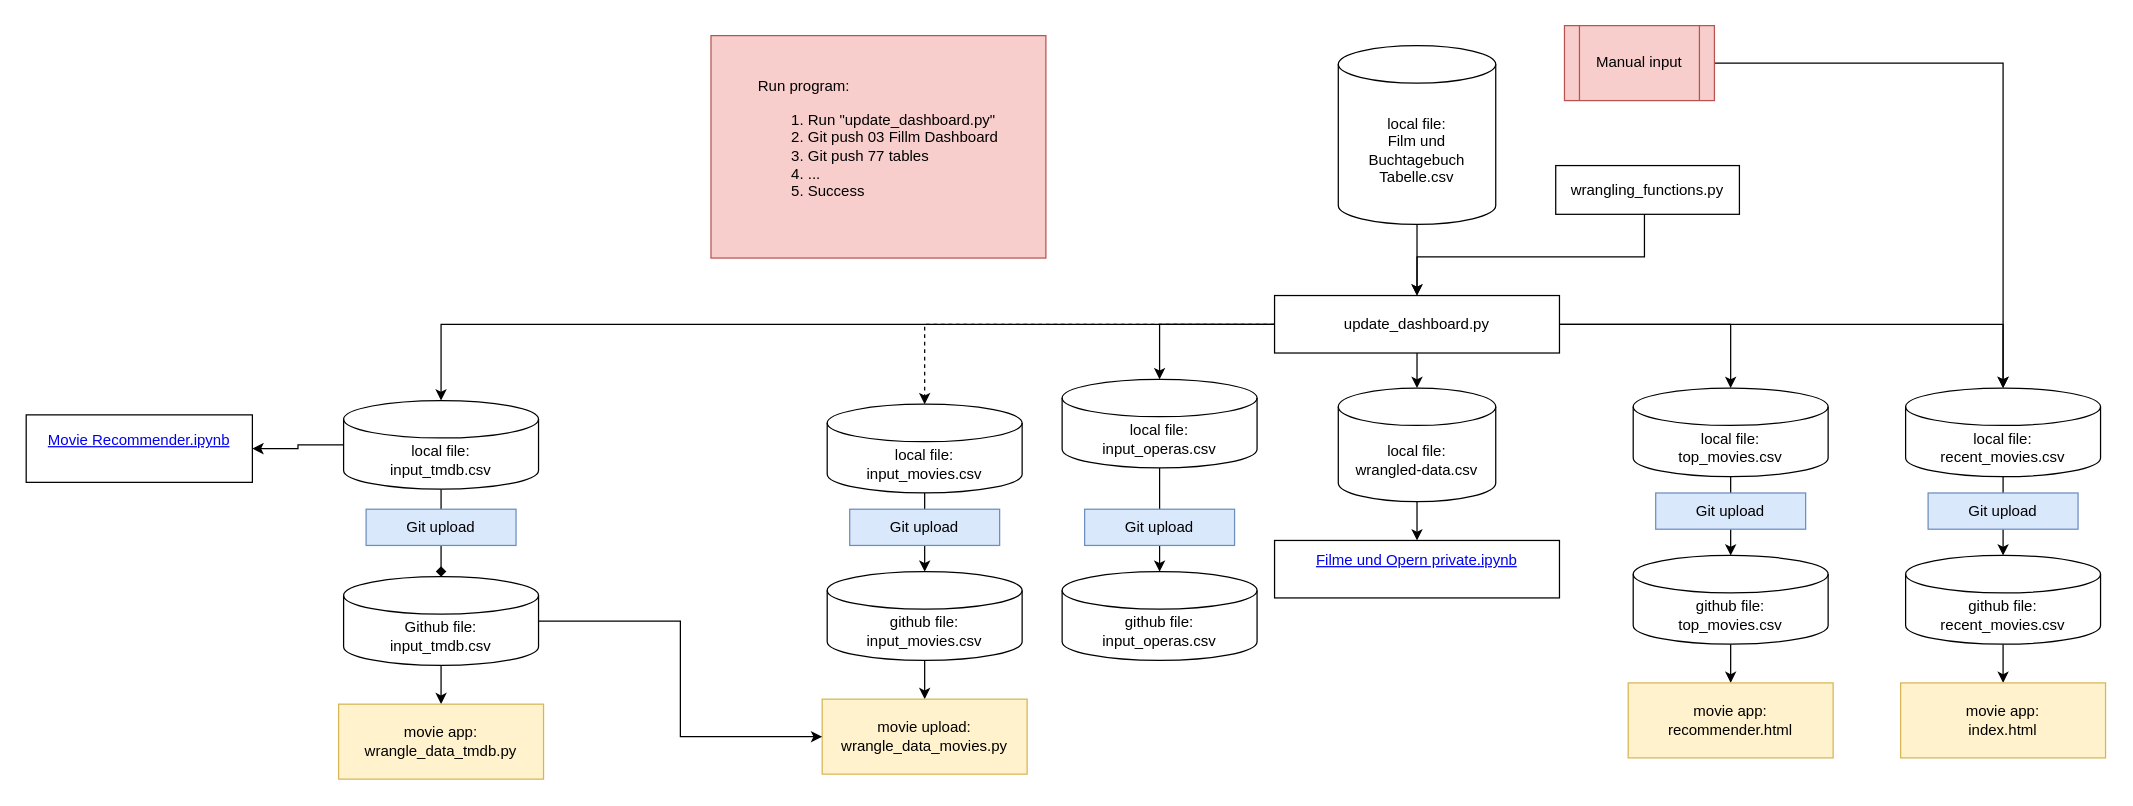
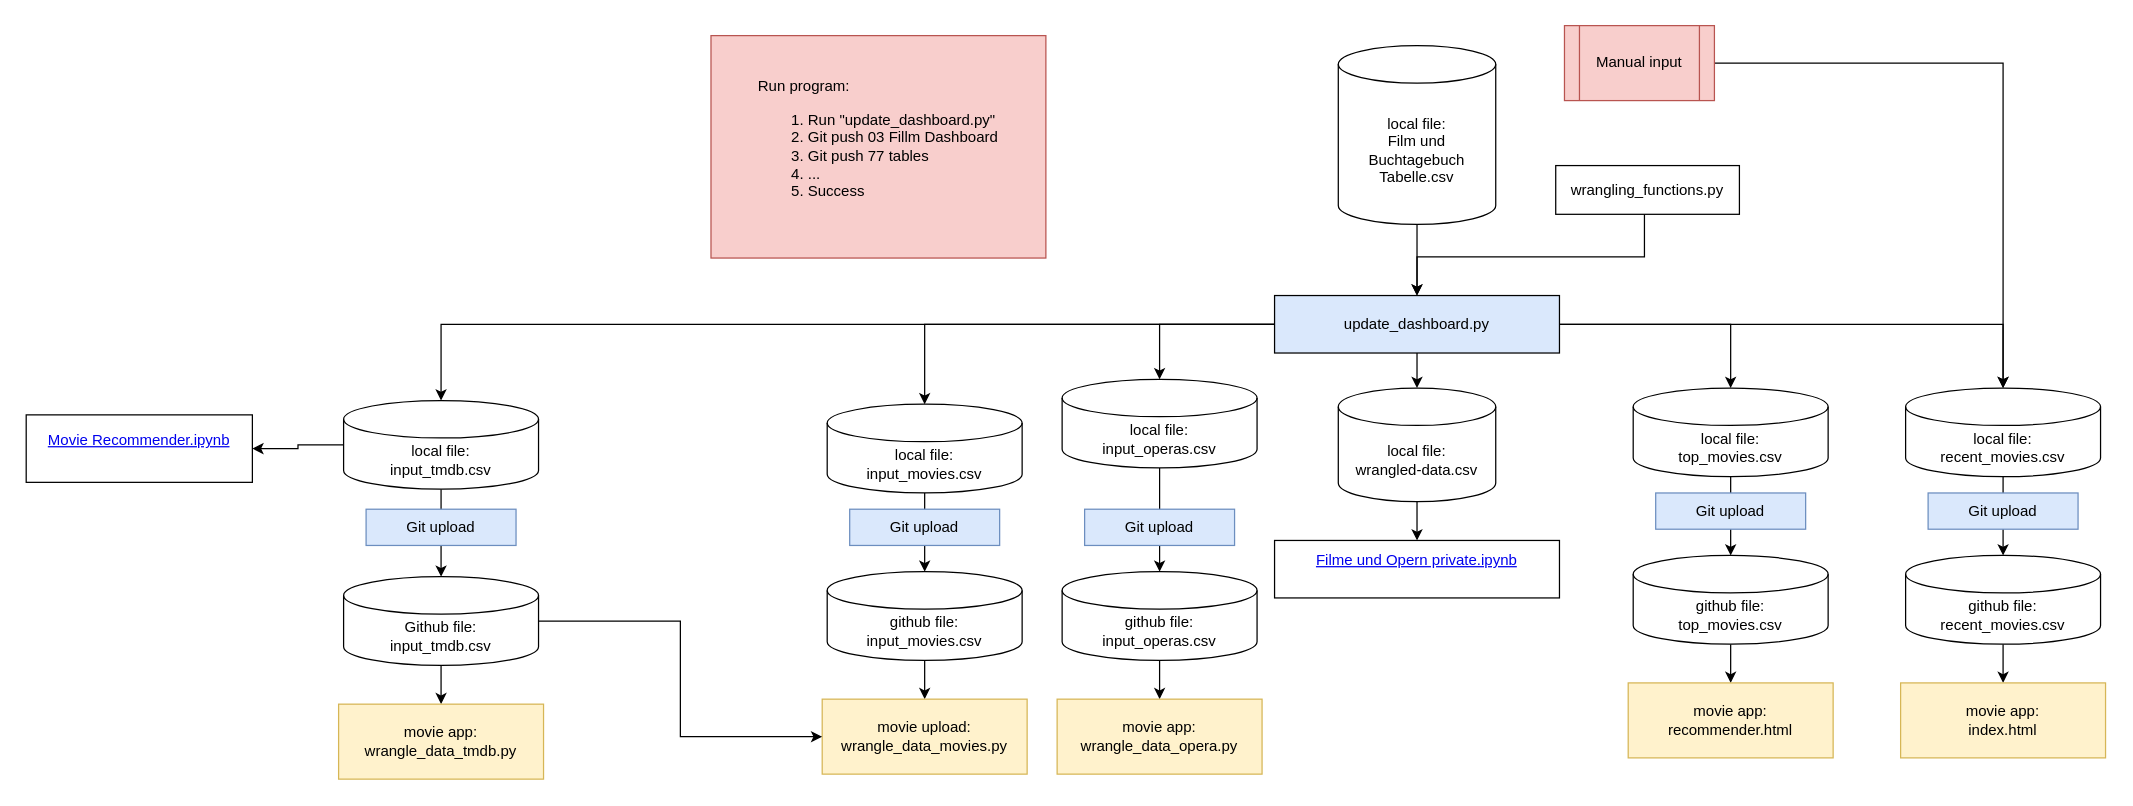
node "update_dashboard.py": fillcolor #ffffff -> #dae8fc
edge "update_dashboard.py" -> "local file: input_movies.csv": style dashed -> solid
edge "local file: input_tmdb.csv" -> "Github file: input_tmdb.csv": arrowhead diamond -> classic
edge "github file: input_operas.csv" -> "movie app: wrangle_data_opera.py": added
node "movie app: wrangle_data_opera.py": added
